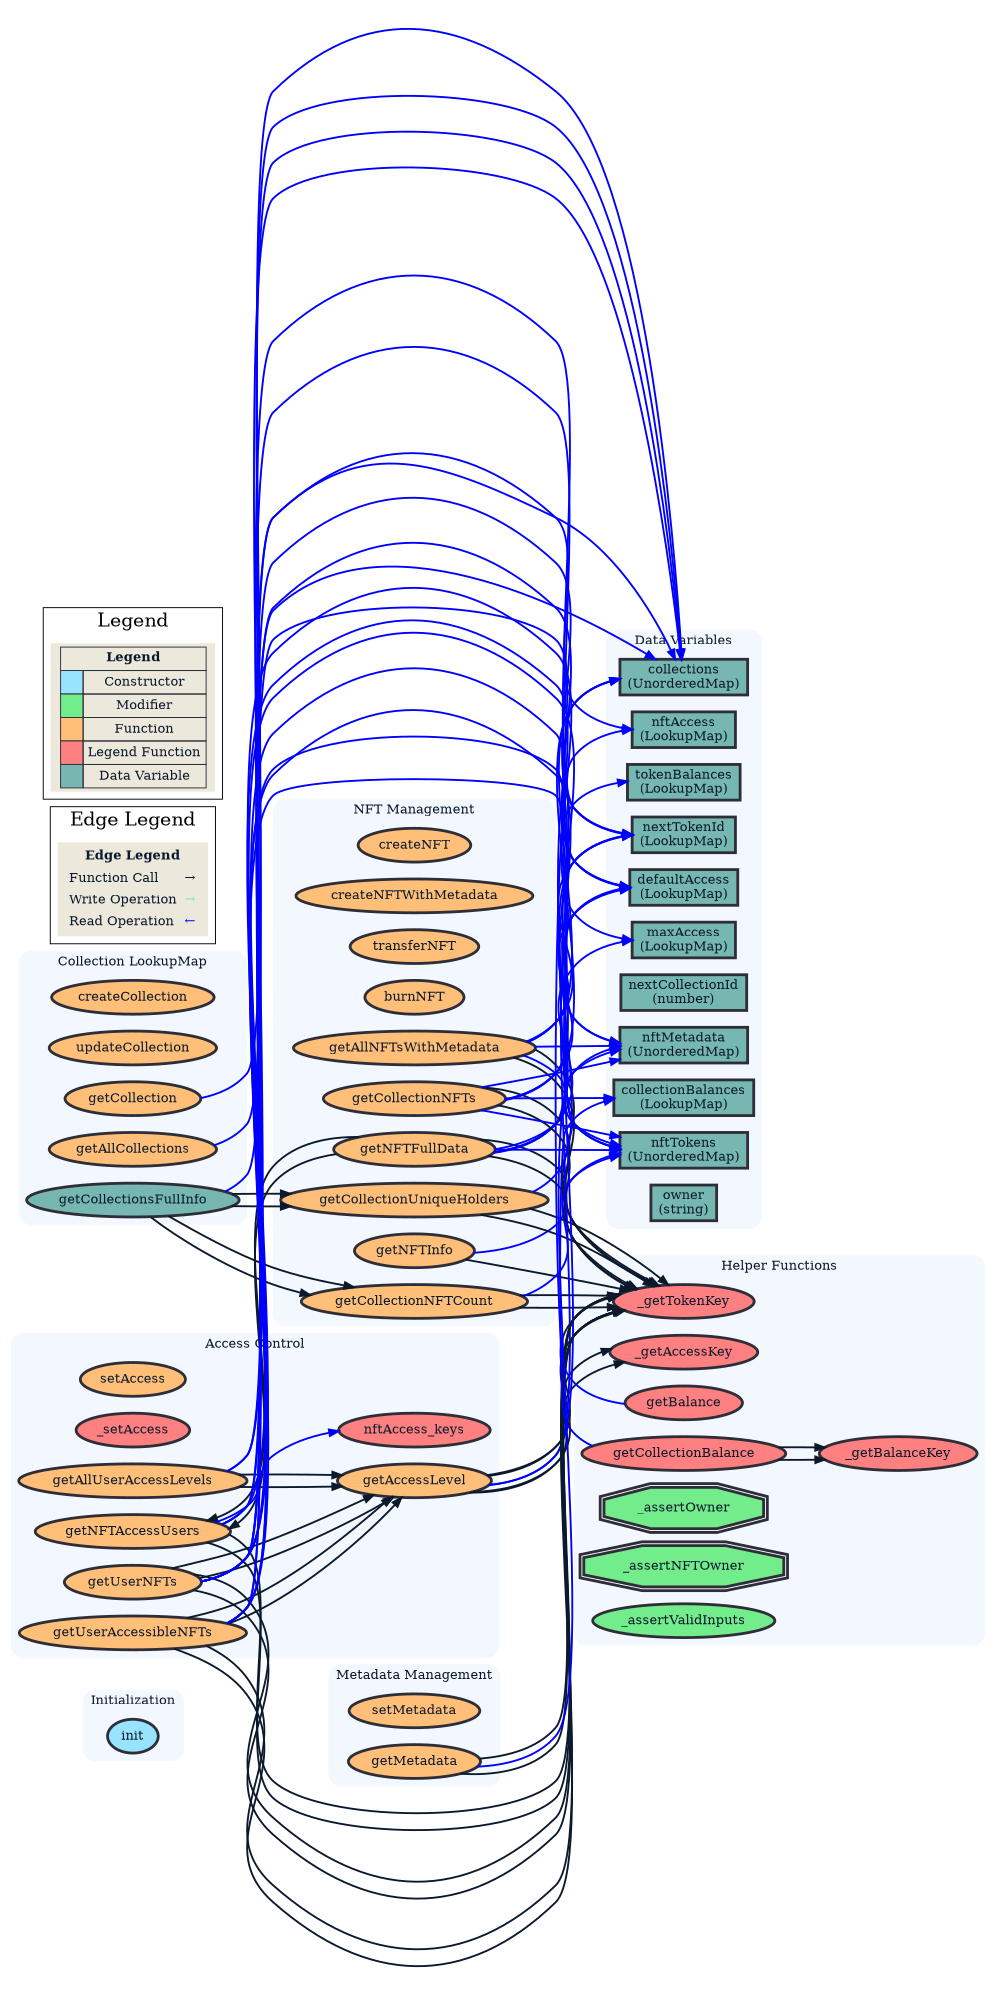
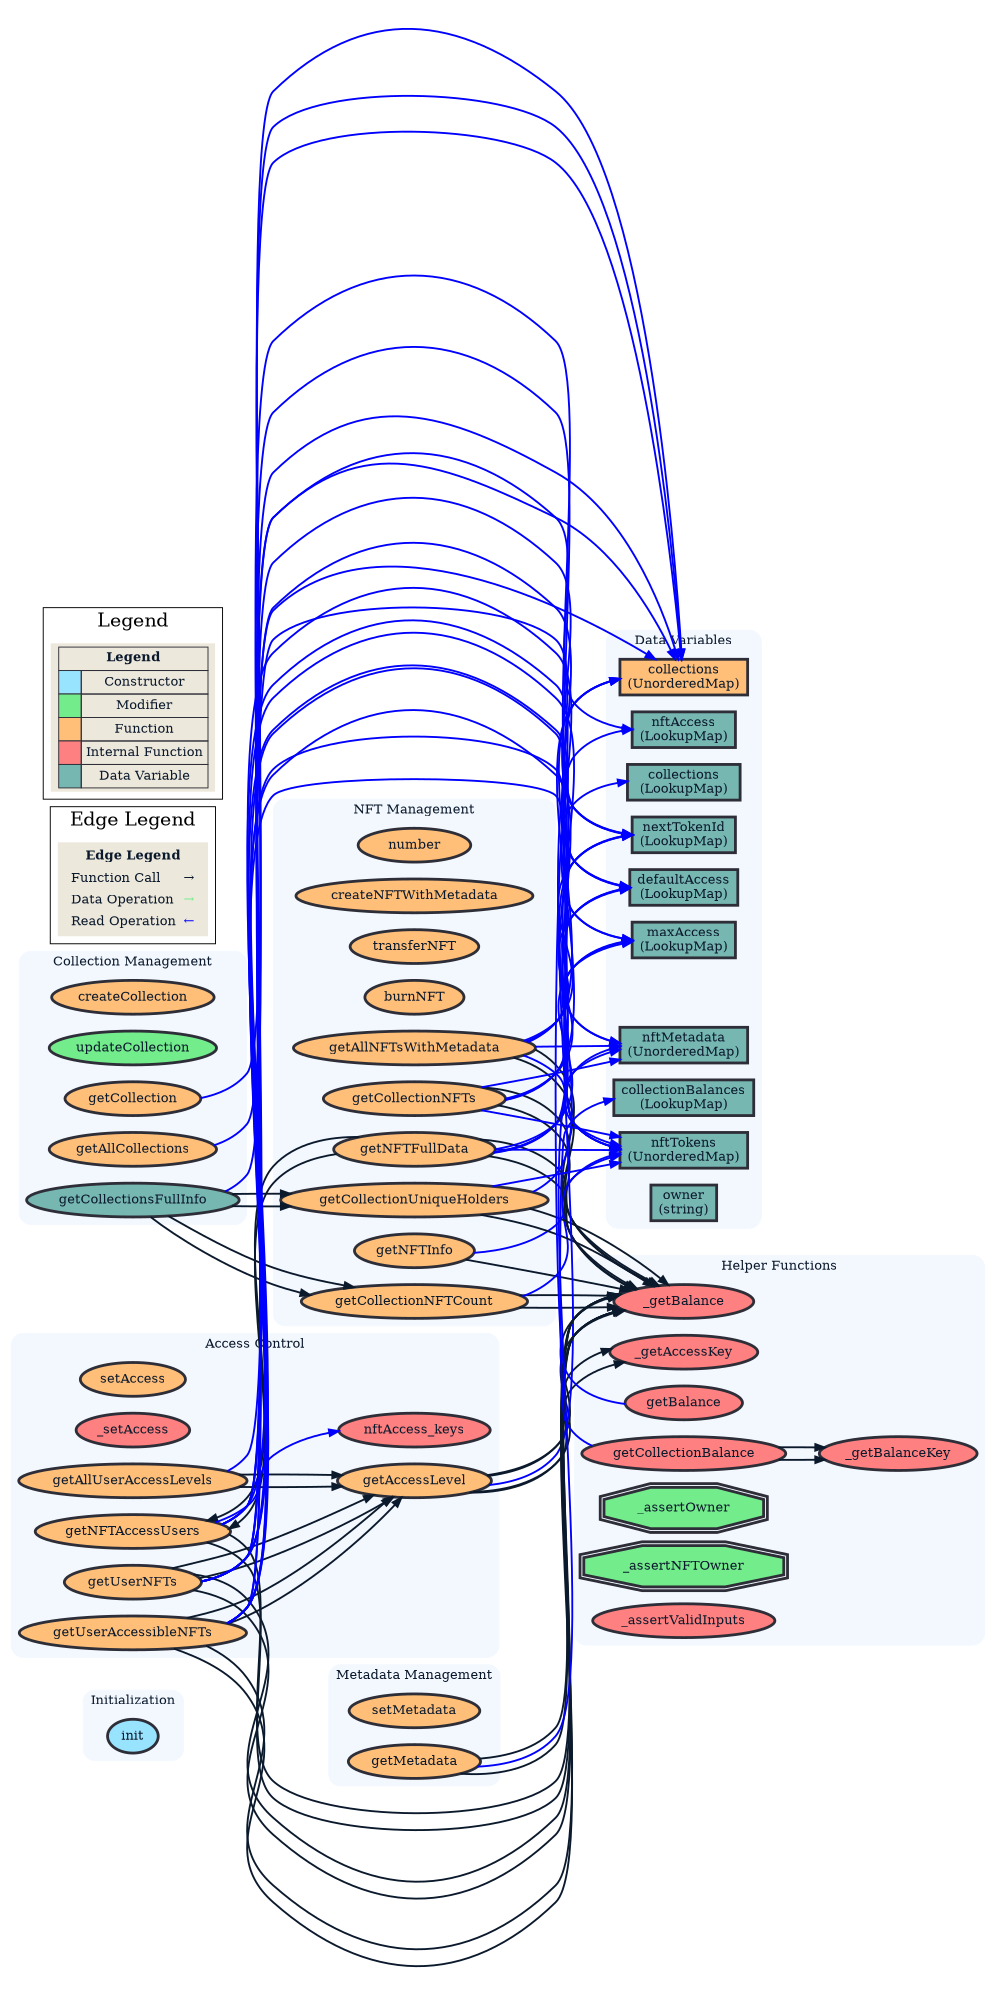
edge "getAllUserAccessLevels" -> "collections (UnorderedMap)": now "getNFTAccessUsers" -> "collections (UnorderedMap)"
node "collections (UnorderedMap)": fillcolor #76b7b2 -> #ffbf78
node "Legend": text "Legend Function" -> "Internal Function"
node "tokenBalances (LookupMap)": label "tokenBalances (LookupMap)" -> "collections (LookupMap)"
node "createNFT": label "createNFT" -> "number"
node "Edge Legend": text "Write Operation" -> "Data Operation"
edge "getUserAccessibleNFTs" -> "maxAccess (LookupMap)": added
cluster "Collection LookupMap": label "Collection LookupMap" -> "Collection Management"
edge "getAllNFTsWithMetadata" -> "maxAccess (LookupMap)": added
node "nextCollectionId (number)": removed
node "updateCollection": fillcolor #ffbf78 -> #73ec8b
edge "getCollectionNFTs" -> "collectionBalances (LookupMap)": now "getCollectionNFTs" -> "maxAccess (LookupMap)"
edge "getCollectionUniqueHolders" -> "nftTokens (UnorderedMap)": added
edge "getAccessLevel" -> "defaultAccess (LookupMap)": removed
node "_getTokenKey": label "_getTokenKey" -> "_getBalance"
node "_assertValidInputs": fillcolor #73ec8b -> #ff8080
